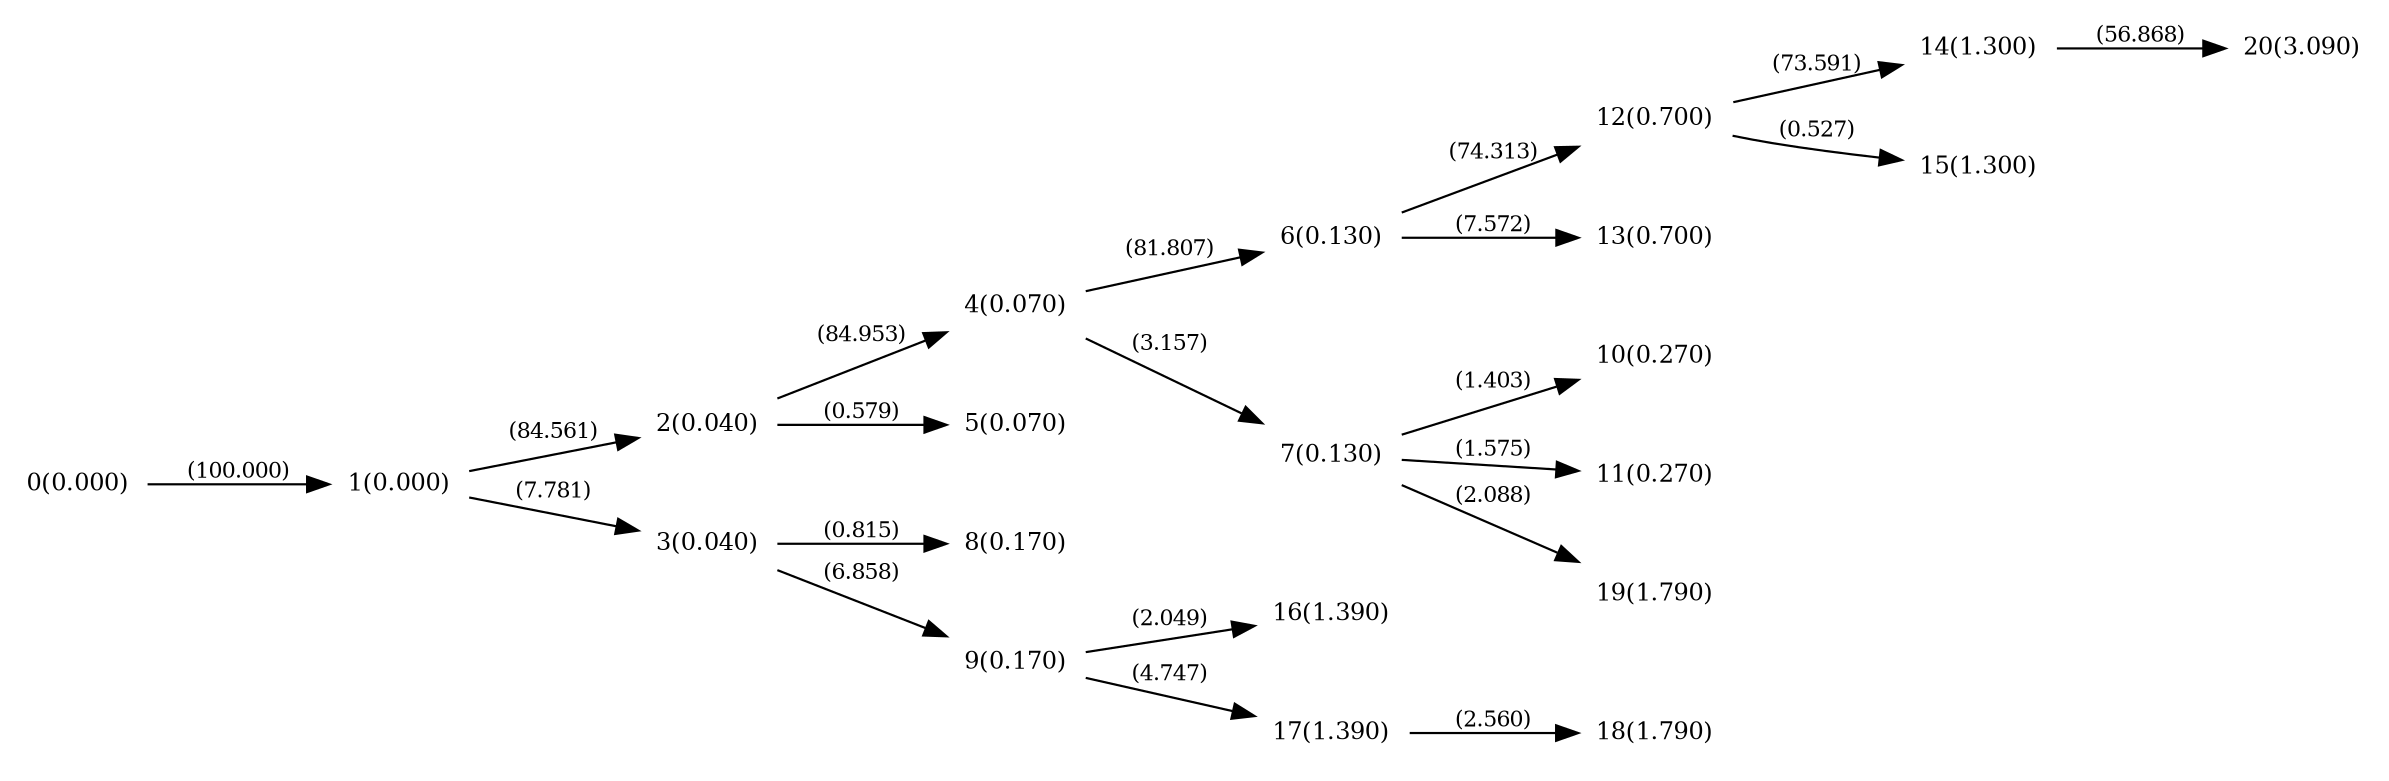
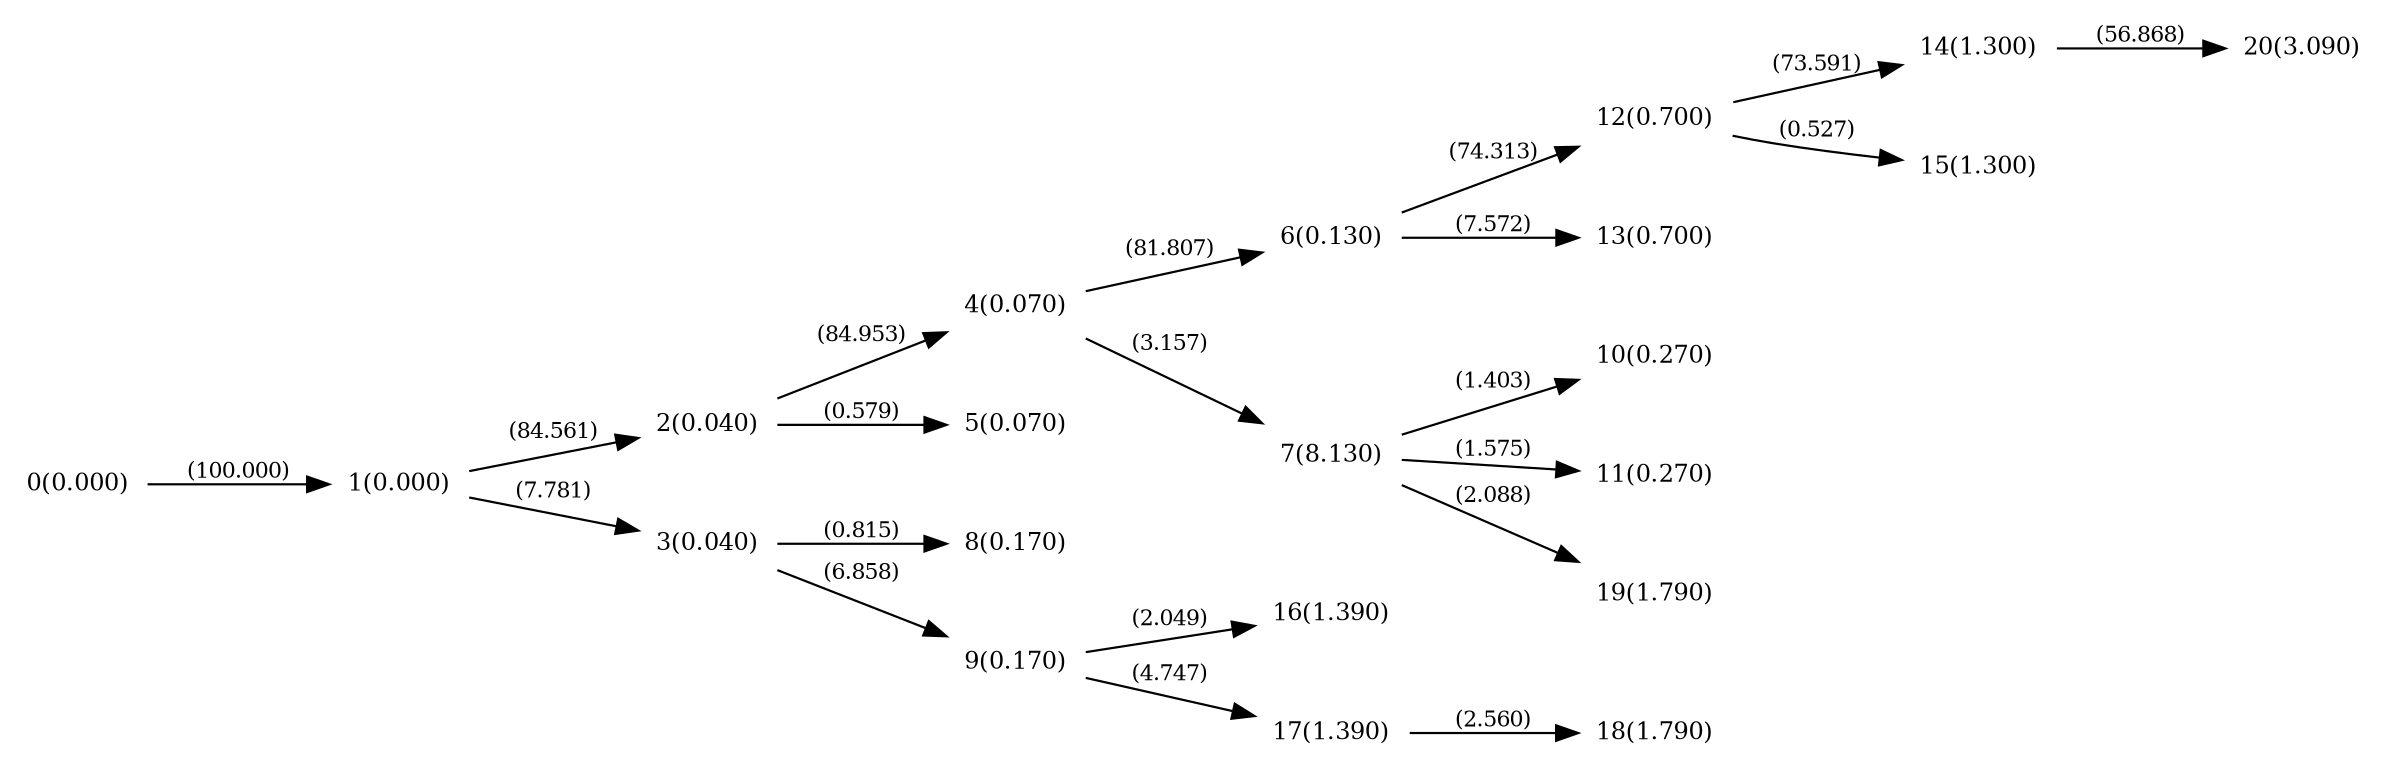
node "7(0.130)": label "7(0.130)" -> "7(8.130)"
